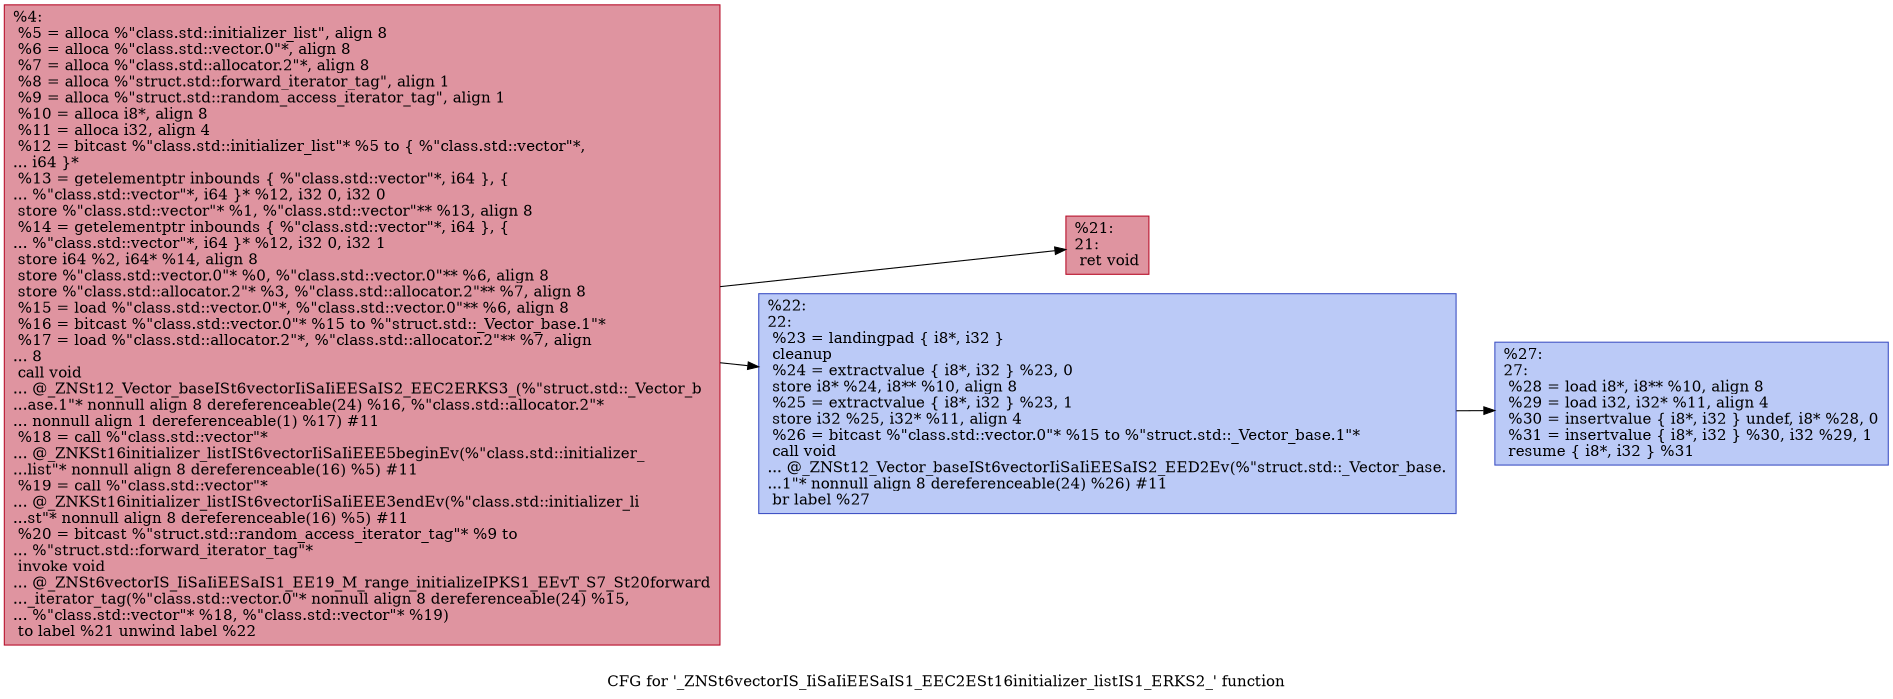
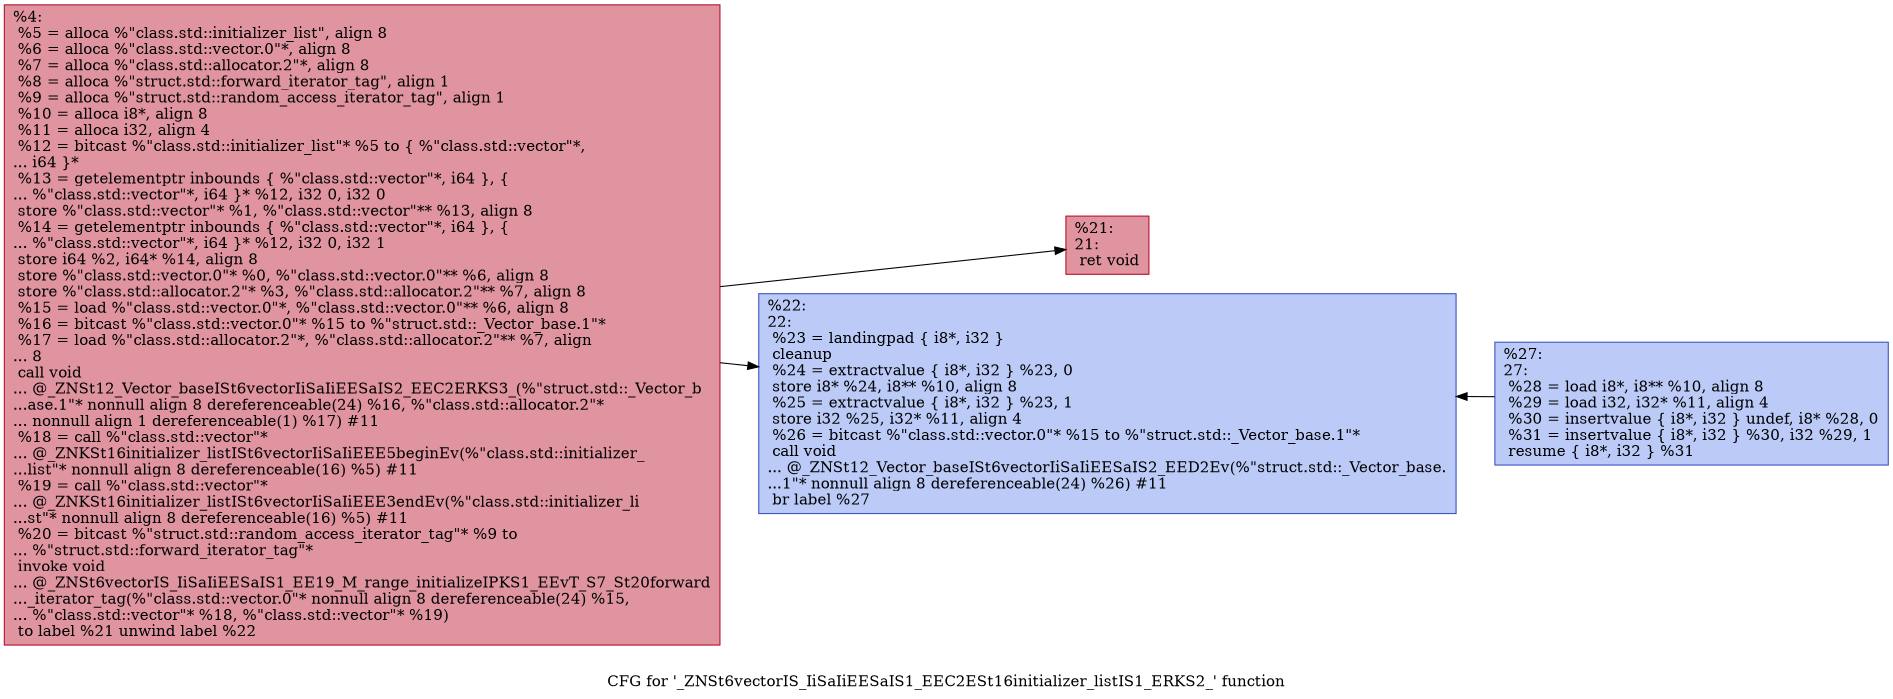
edge "%22:" -> "%27:": reversed
